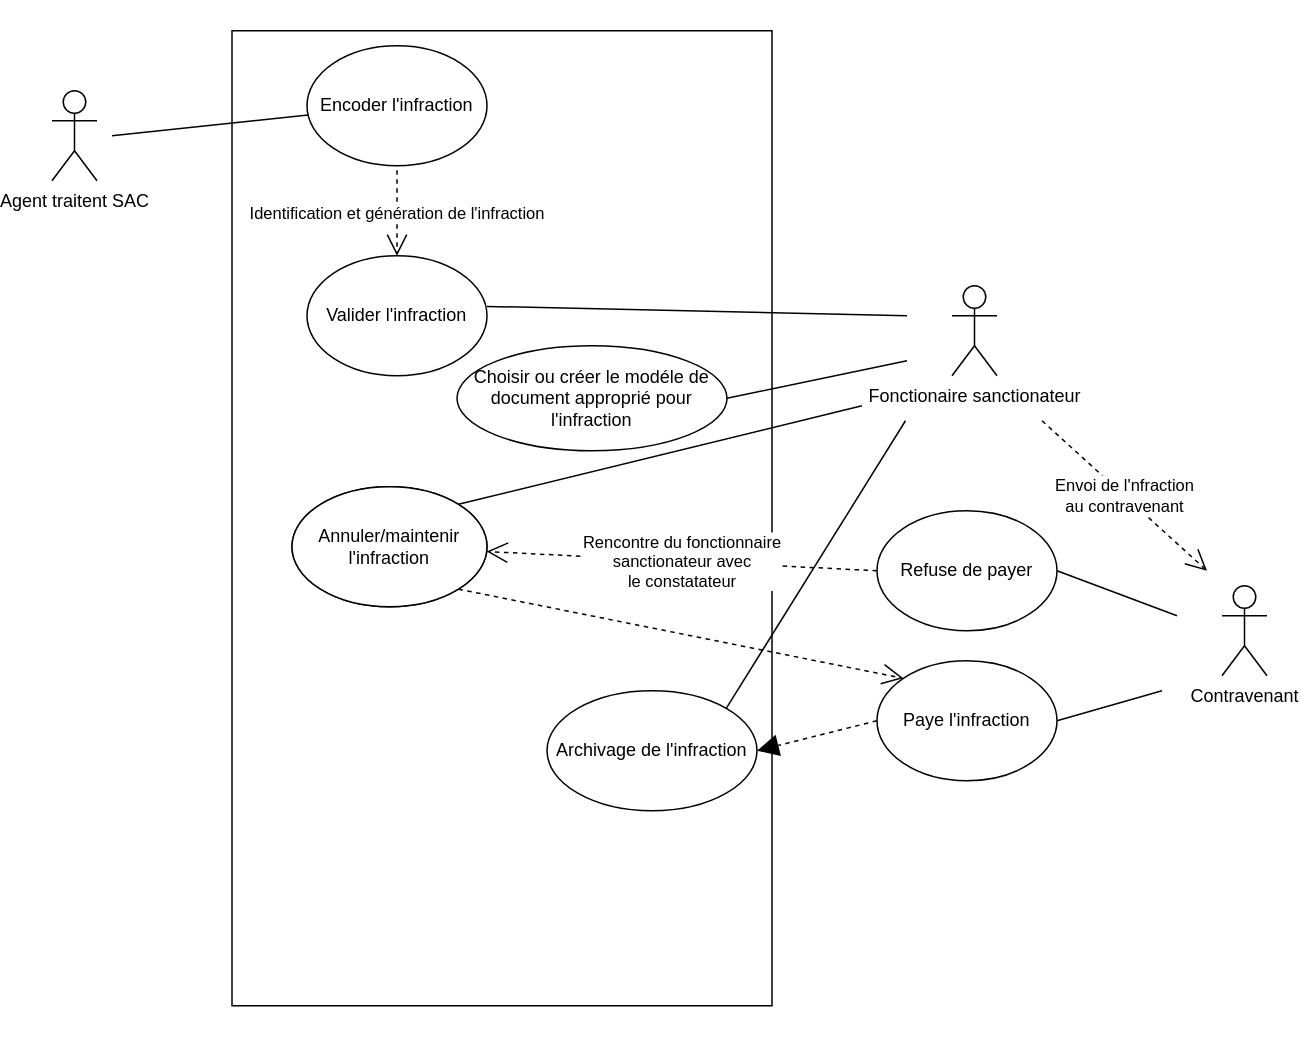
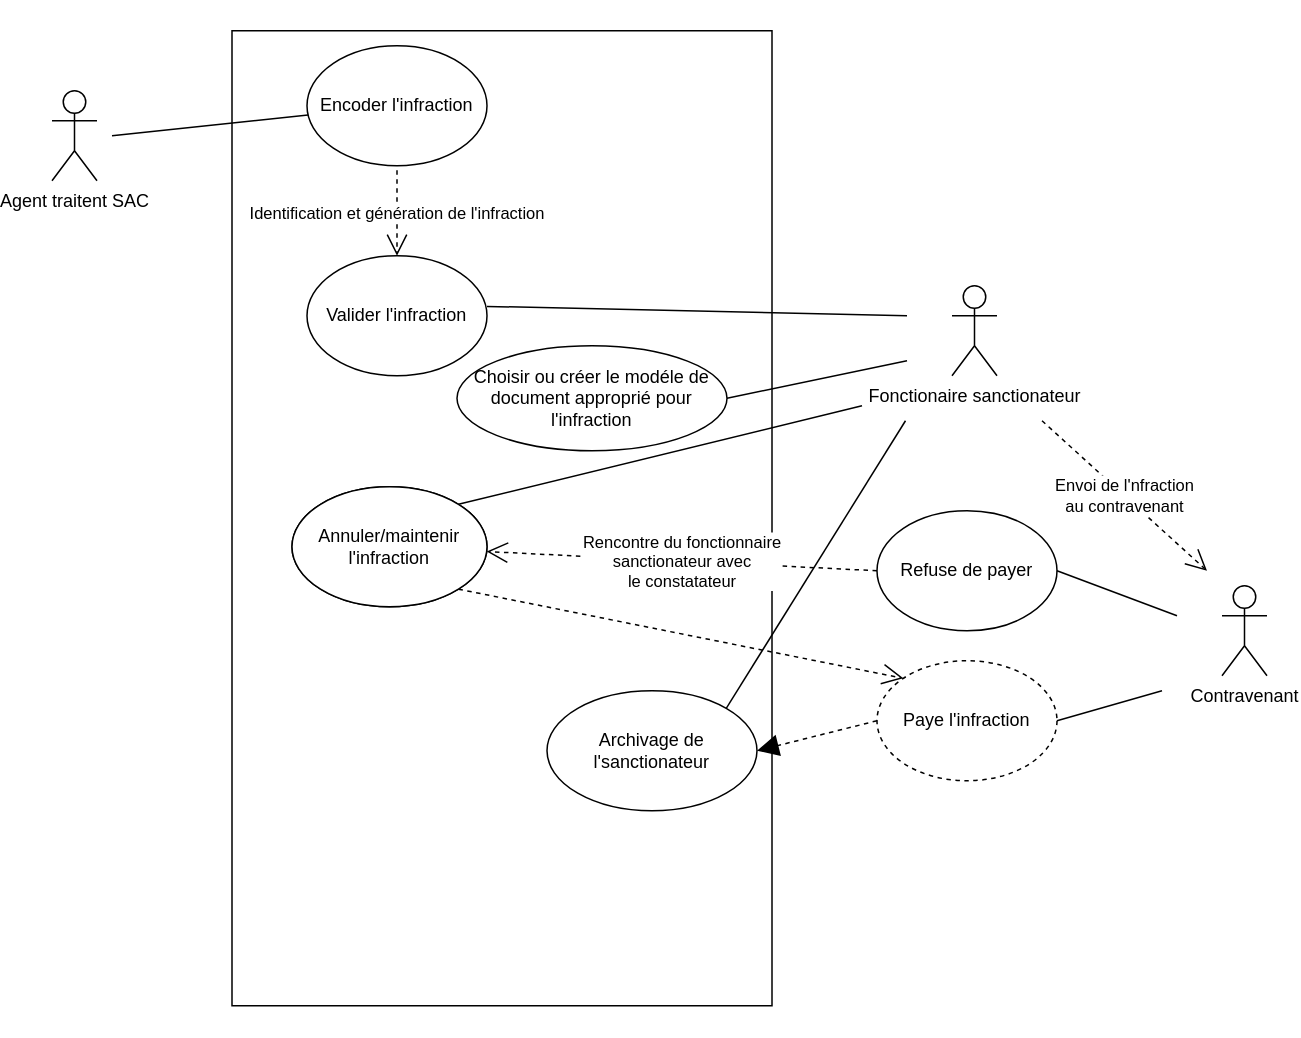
node "Paye l'infraction": style solid -> dashed
node "Archivage de l'infraction": label "Archivage de l'infraction" -> "Archivage de l'sanctionateur"
